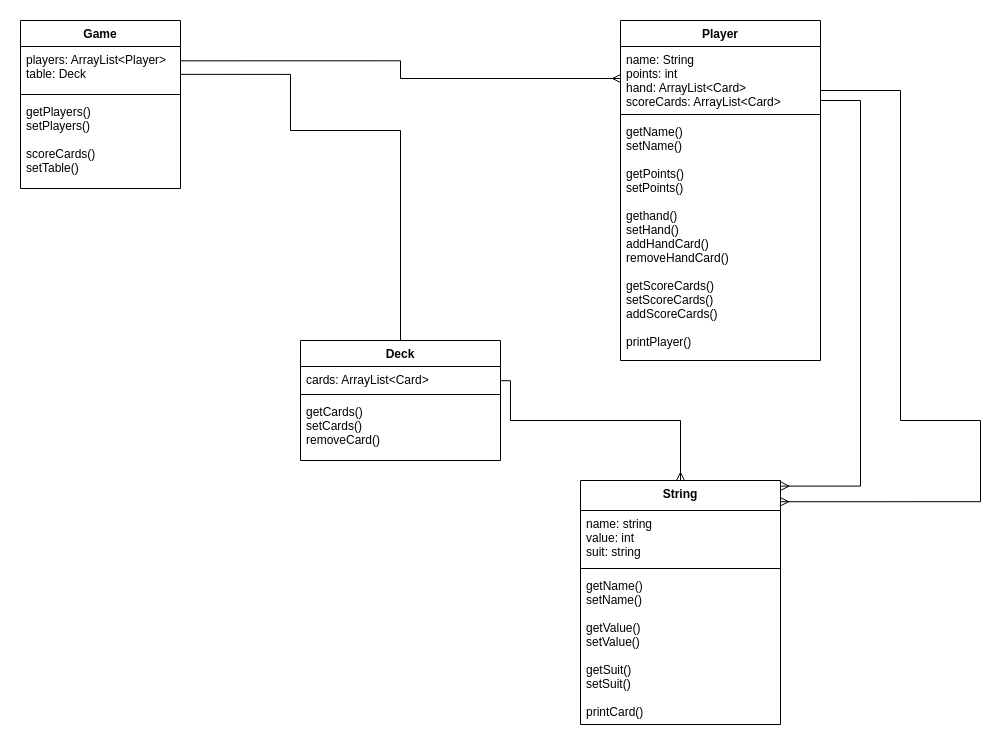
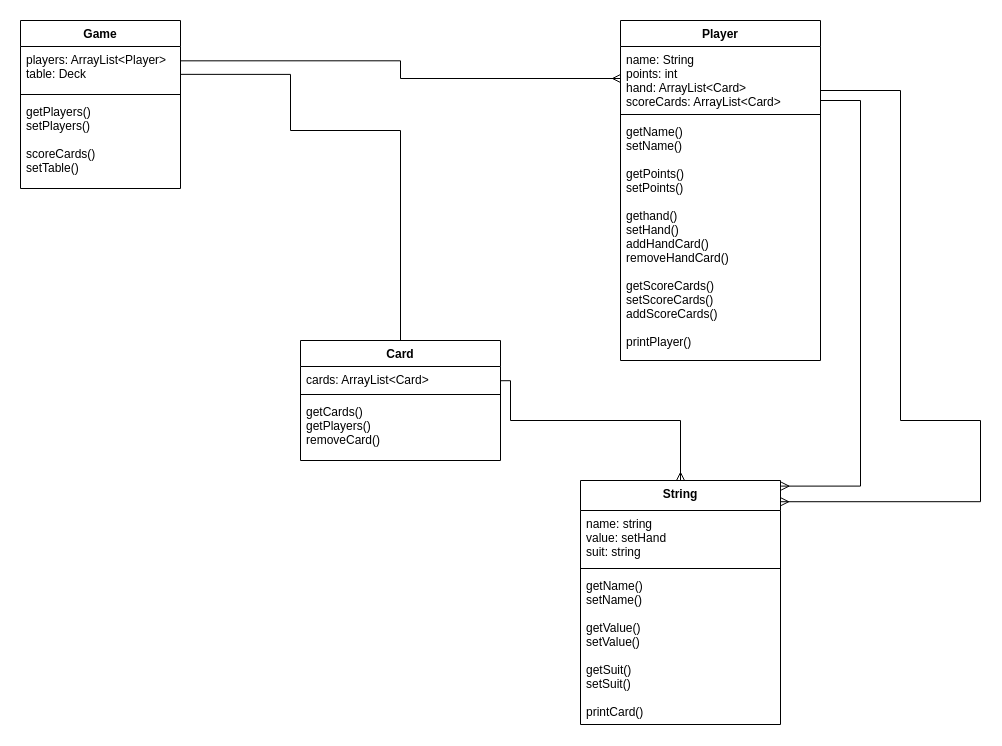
node "Deck": label "Deck" -> "Card"
node "getCards() setCards() removeCard()": label "getCards() setCards() removeCard()" -> "getCards() getPlayers() removeCard()"
node "name: string value: int suit: string": label "name: string value: int suit: string" -> "name: string value: setHand suit: string"
